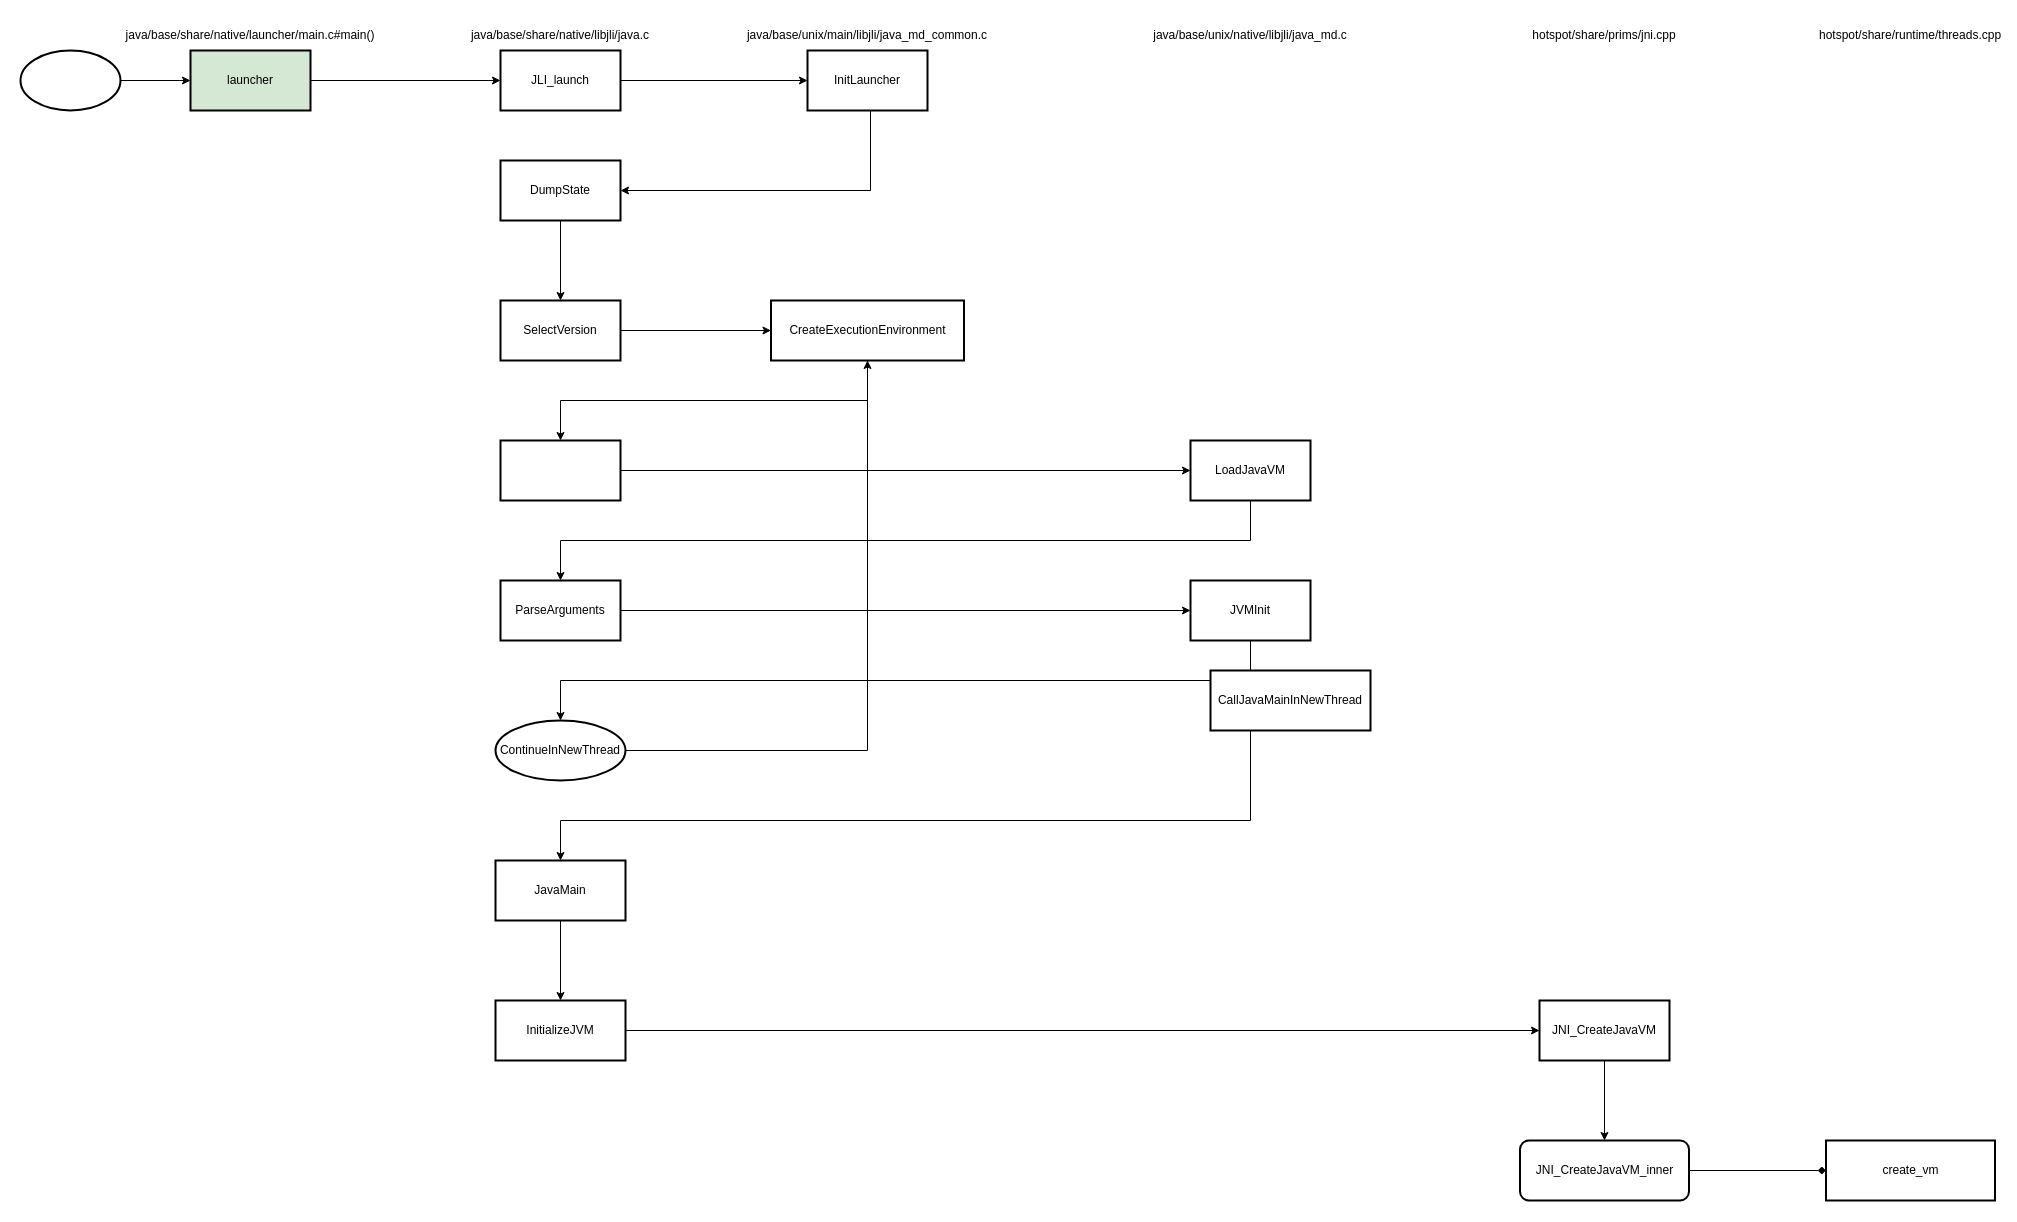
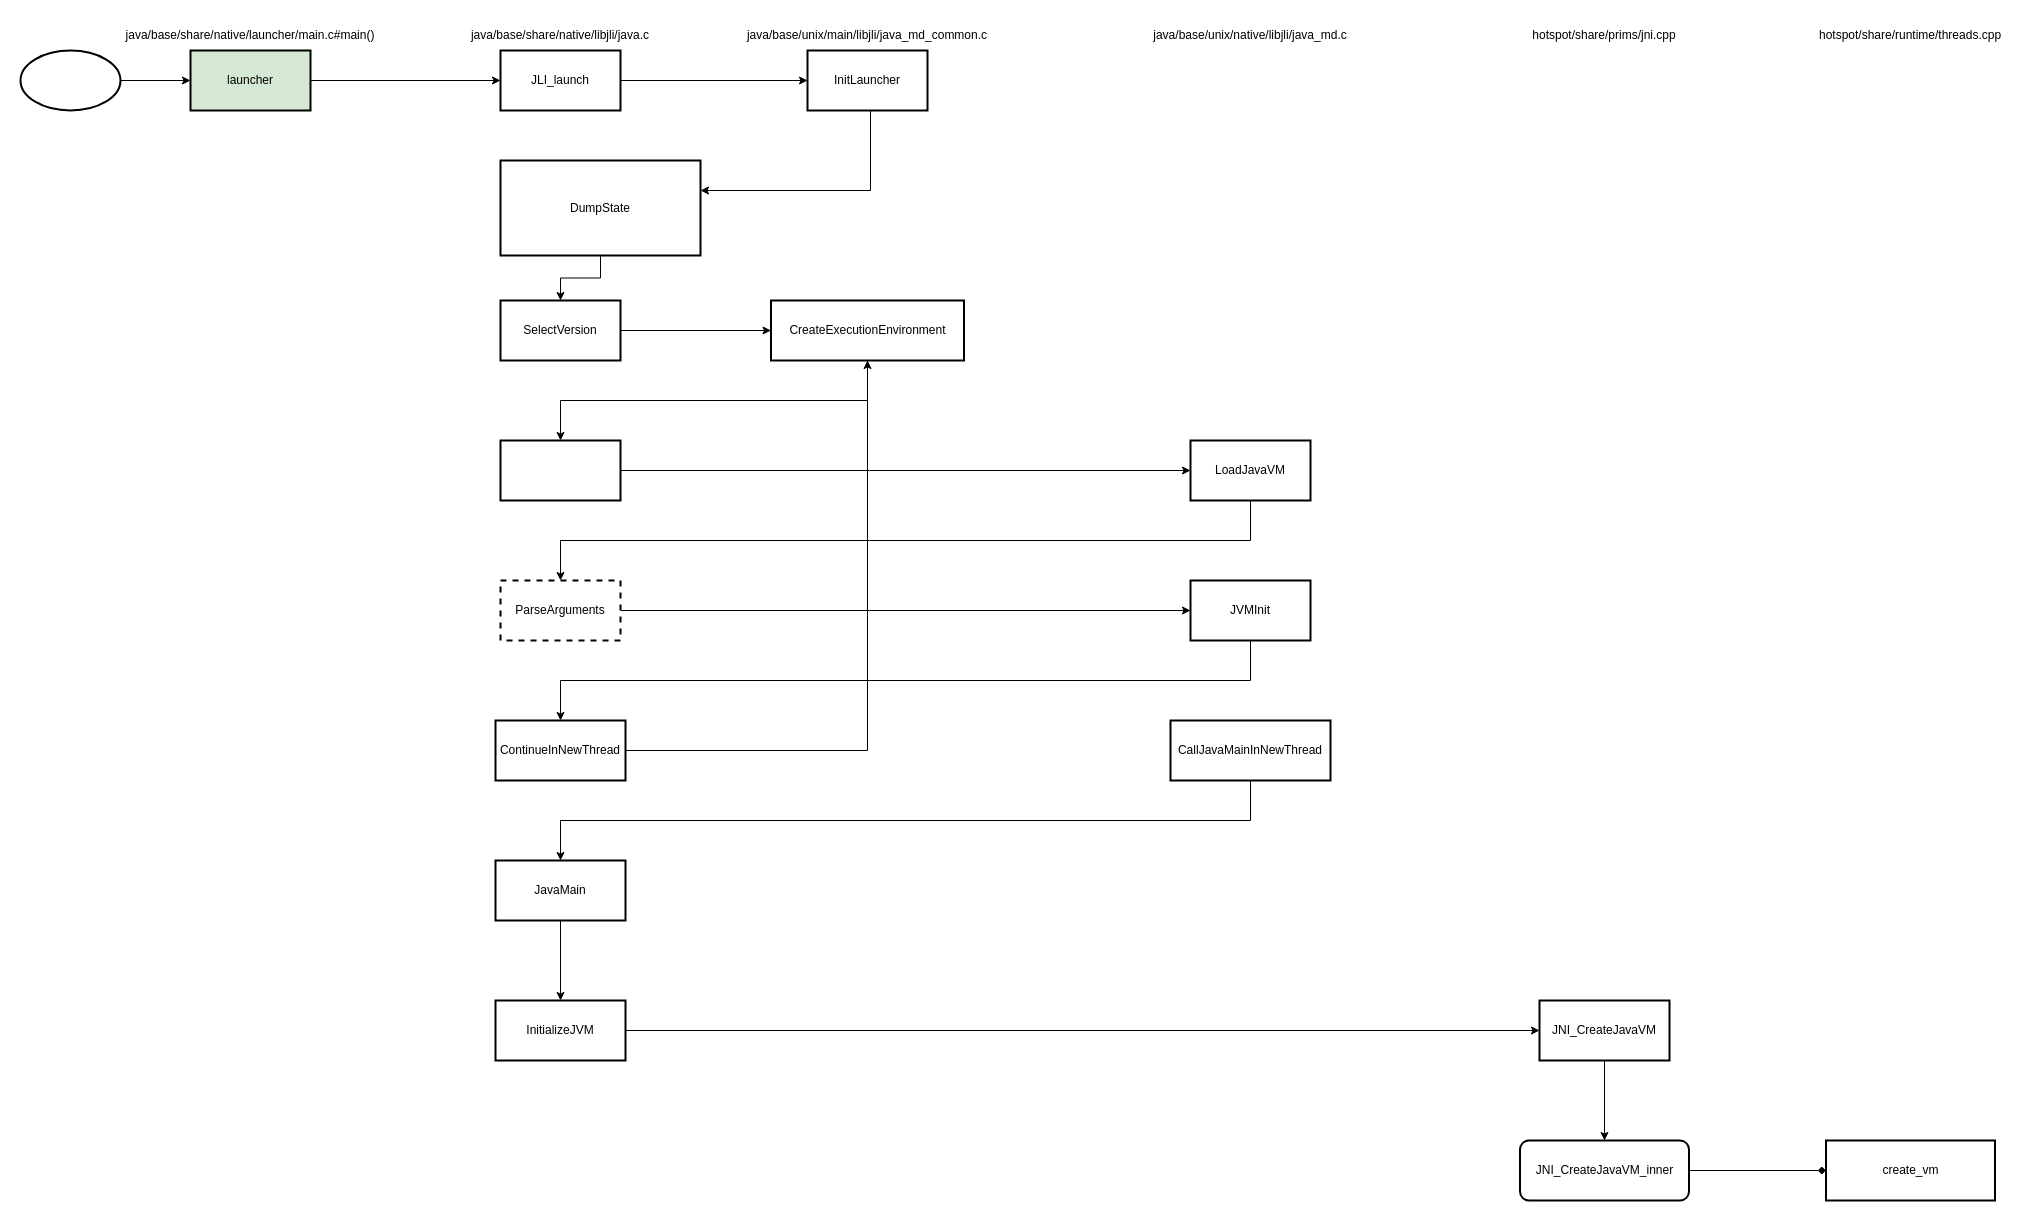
node "DumpState": size 120x60 -> 200x95
node "ParseArguments": style solid -> dashed
node "CallJavaMainInNewThread": moved (1291, 701) -> (1251, 751)
node "ContinueInNewThread": shape ellipse -> rectangle
